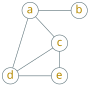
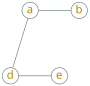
node "c": removed
